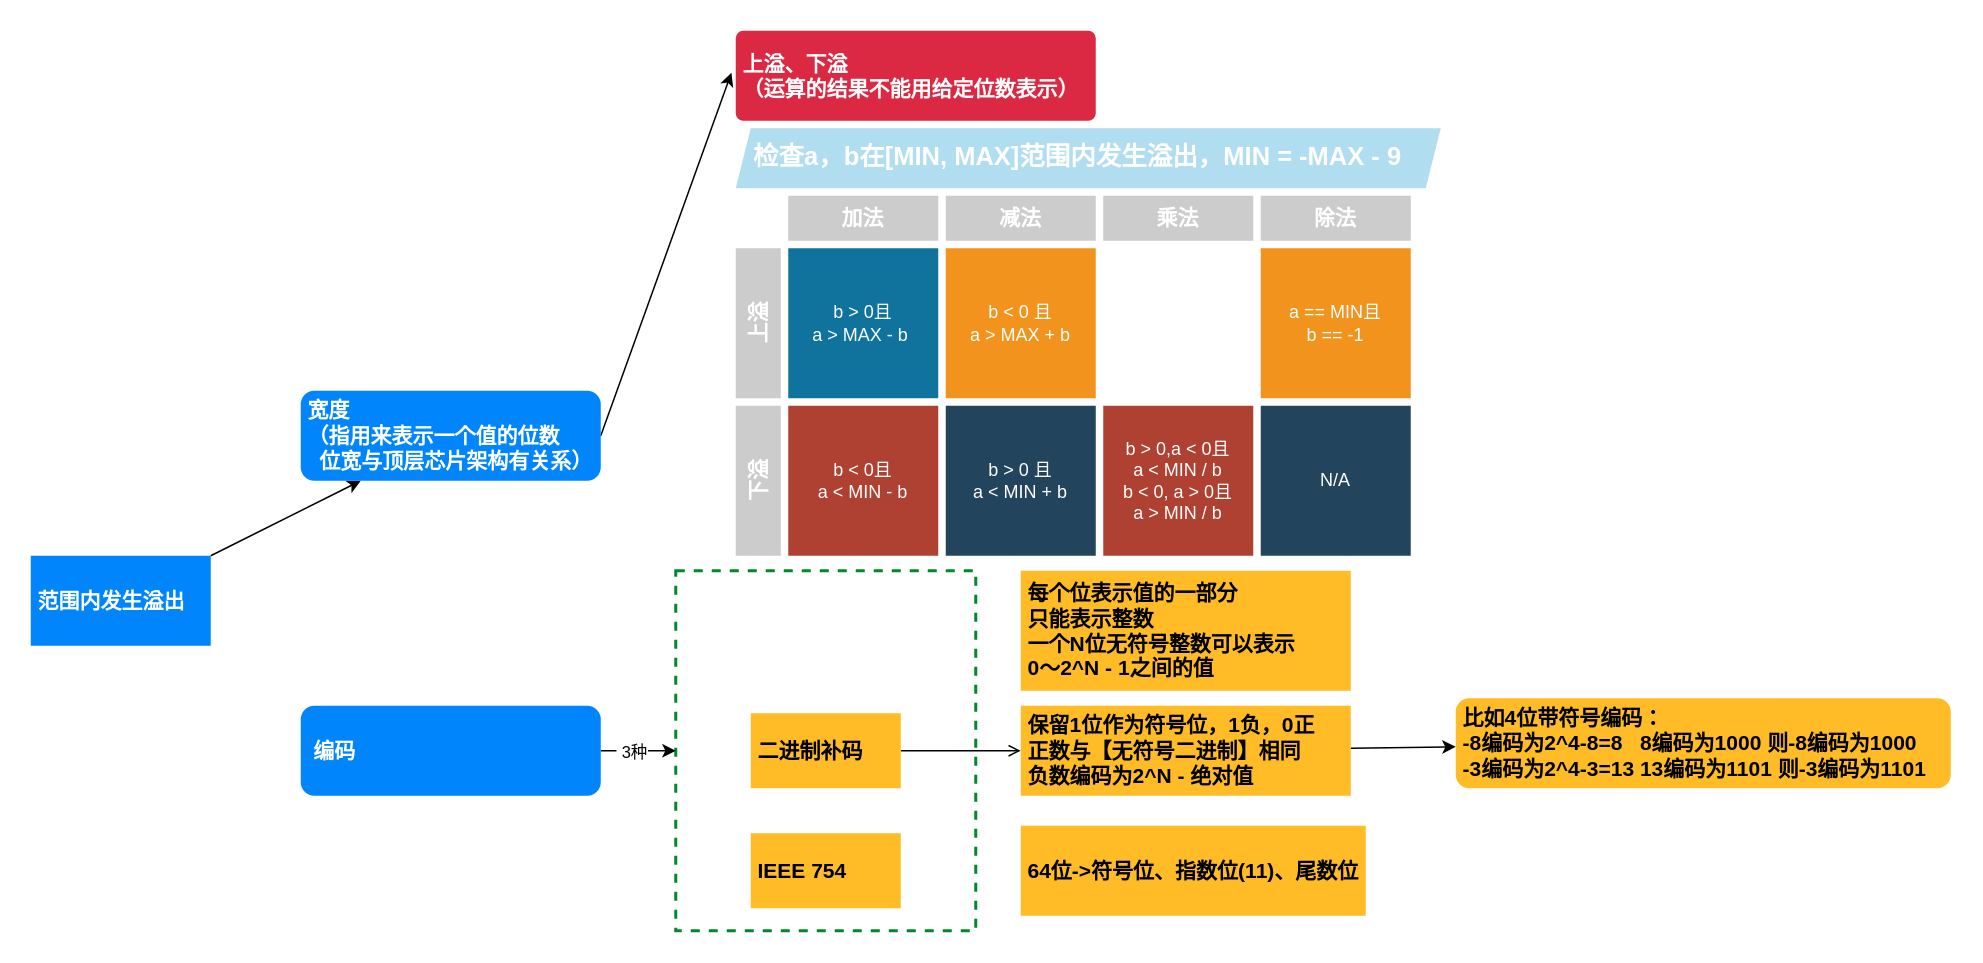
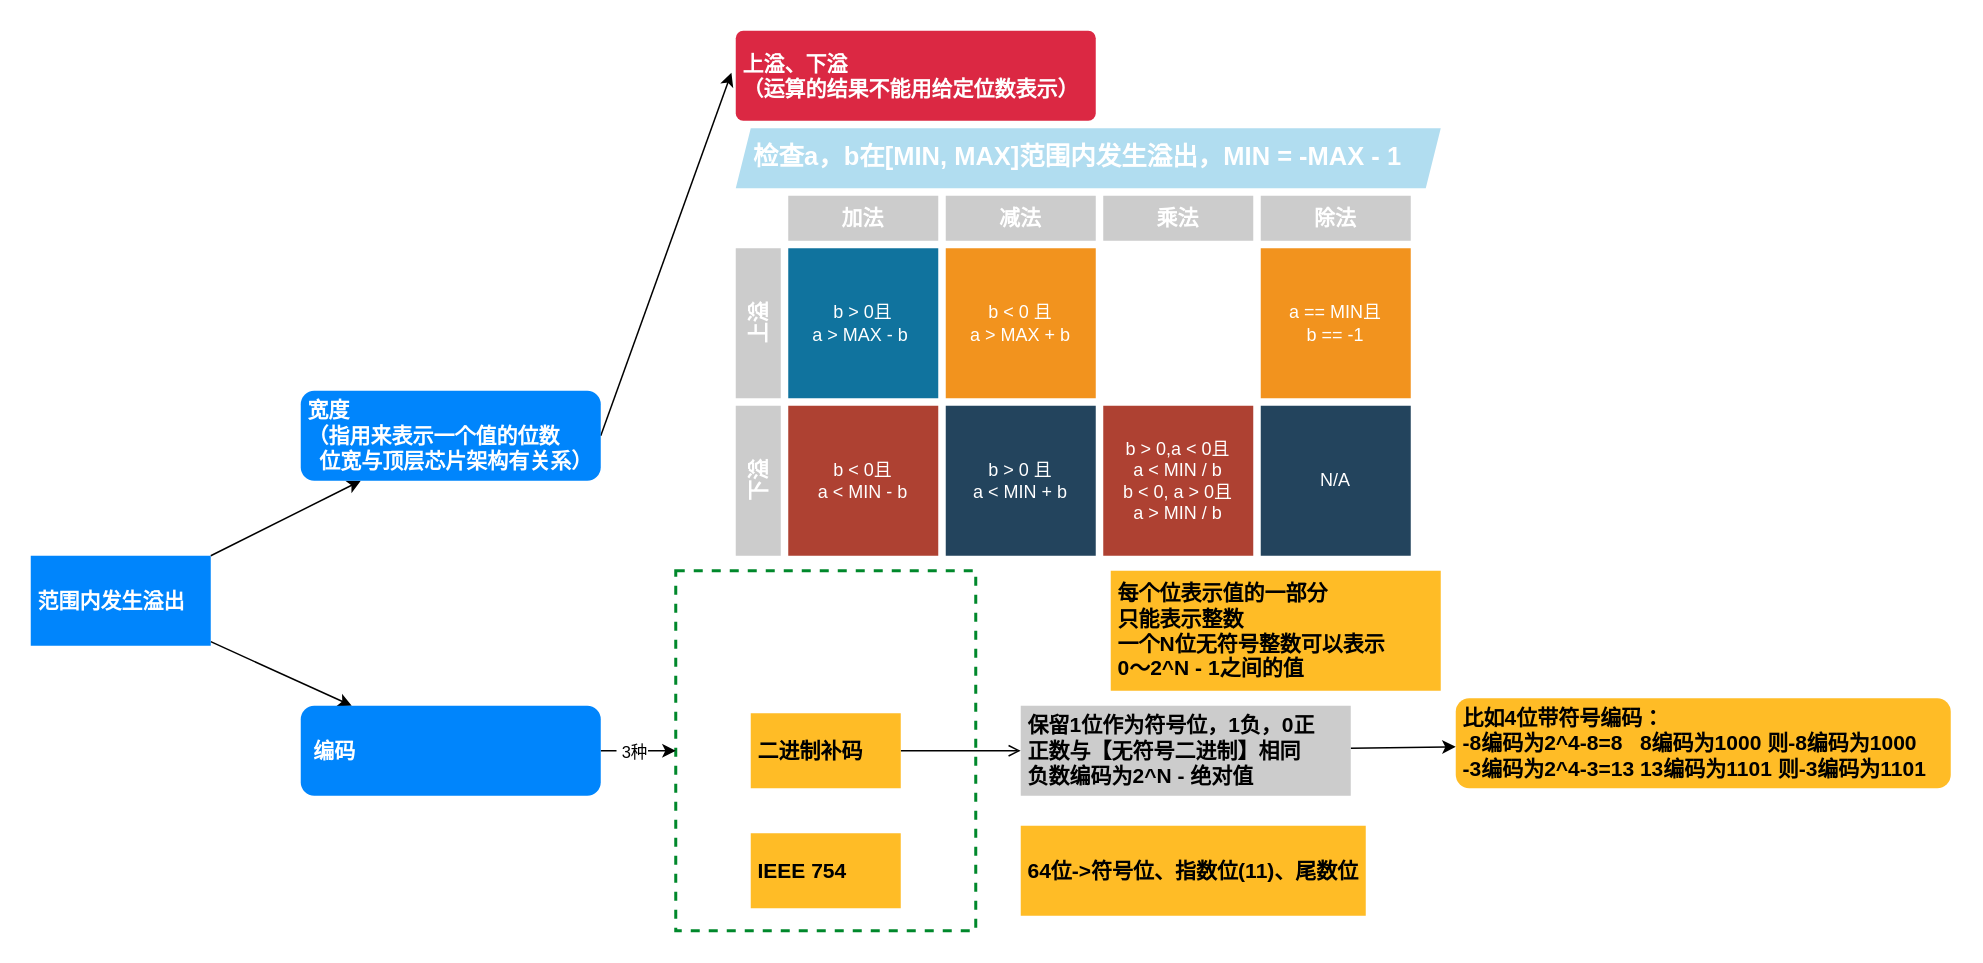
node "检查a，b在[MIN, MAX]范围内发生溢出，MIN = -MAX - 9": label "检查a，b在[MIN, MAX]范围内发生溢出，MIN = -MAX - 9" -> "检查a，b在[MIN, MAX]范围内发生溢出，MIN = -MAX - 1"
node "每个位表示值的一部分 只能表示整数 一个N位无符号整数可以表示 0～2^N - 1之间的值": moved (1186, 631) -> (1276, 631)
edge "范围内发生溢出" -> "编码": added
node "保留1位作为符号位，1负，0正 正数与【无符号二进制】相同 负数编码为2^N - 绝对值": fillcolor #ffbc26 -> #cccccc
